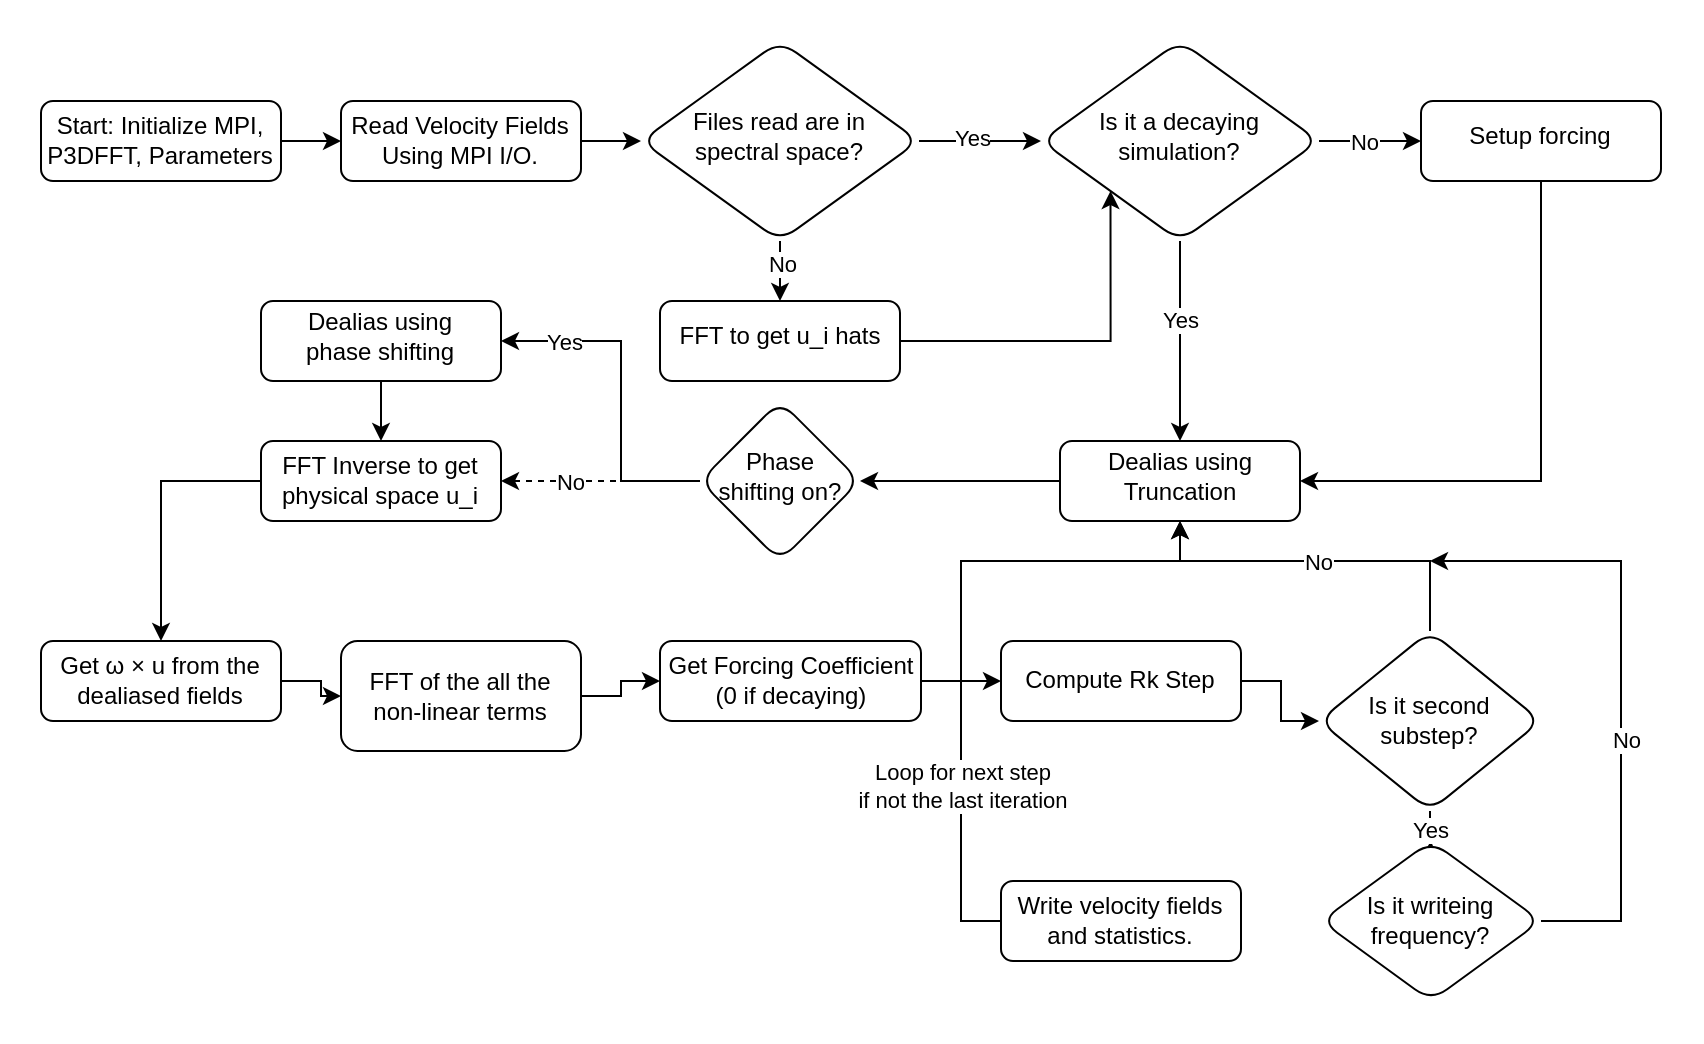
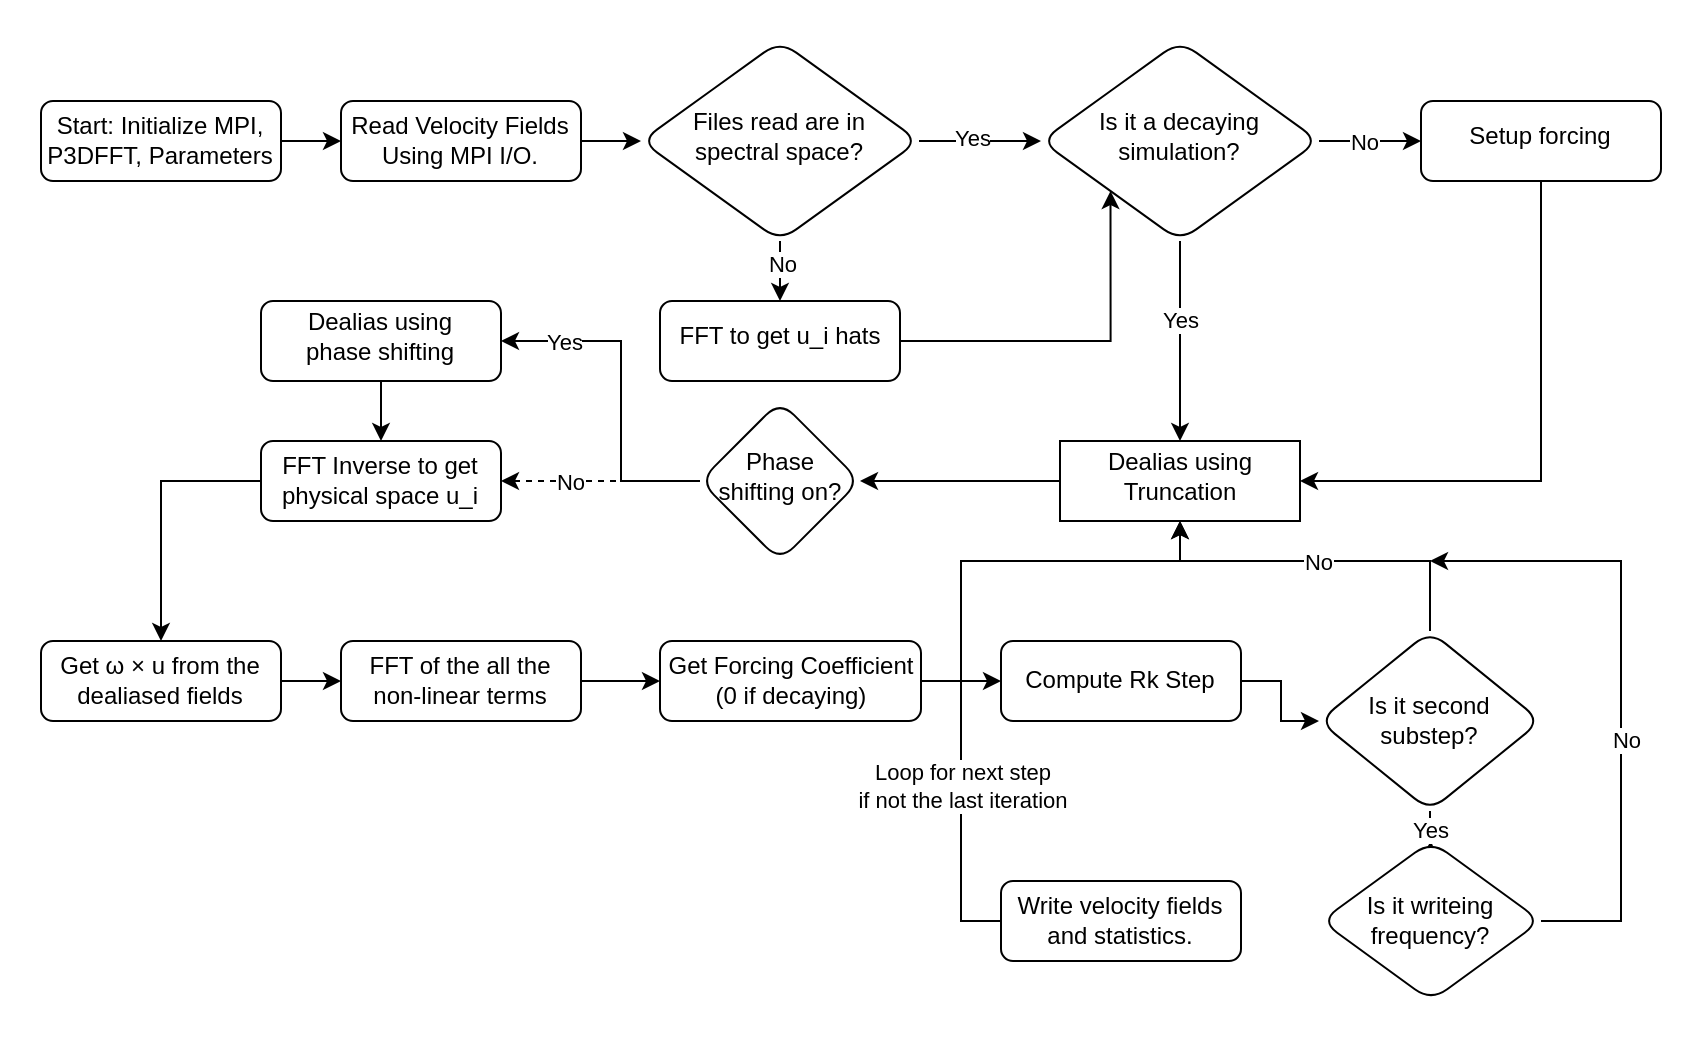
node "Dealias using Truncation": shape rounded rectangle -> rectangle
node "FFT of the all the non-linear terms": size 240x110 -> 240x80
